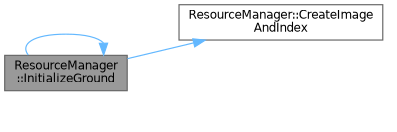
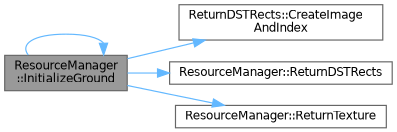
node "ResourceManager::CreateImage AndIndex": label "ResourceManager::CreateImage AndIndex" -> "ReturnDSTRects::CreateImage AndIndex"
node "ResourceManager::ReturnDSTRects": added
node "ResourceManager::ReturnTexture": added
